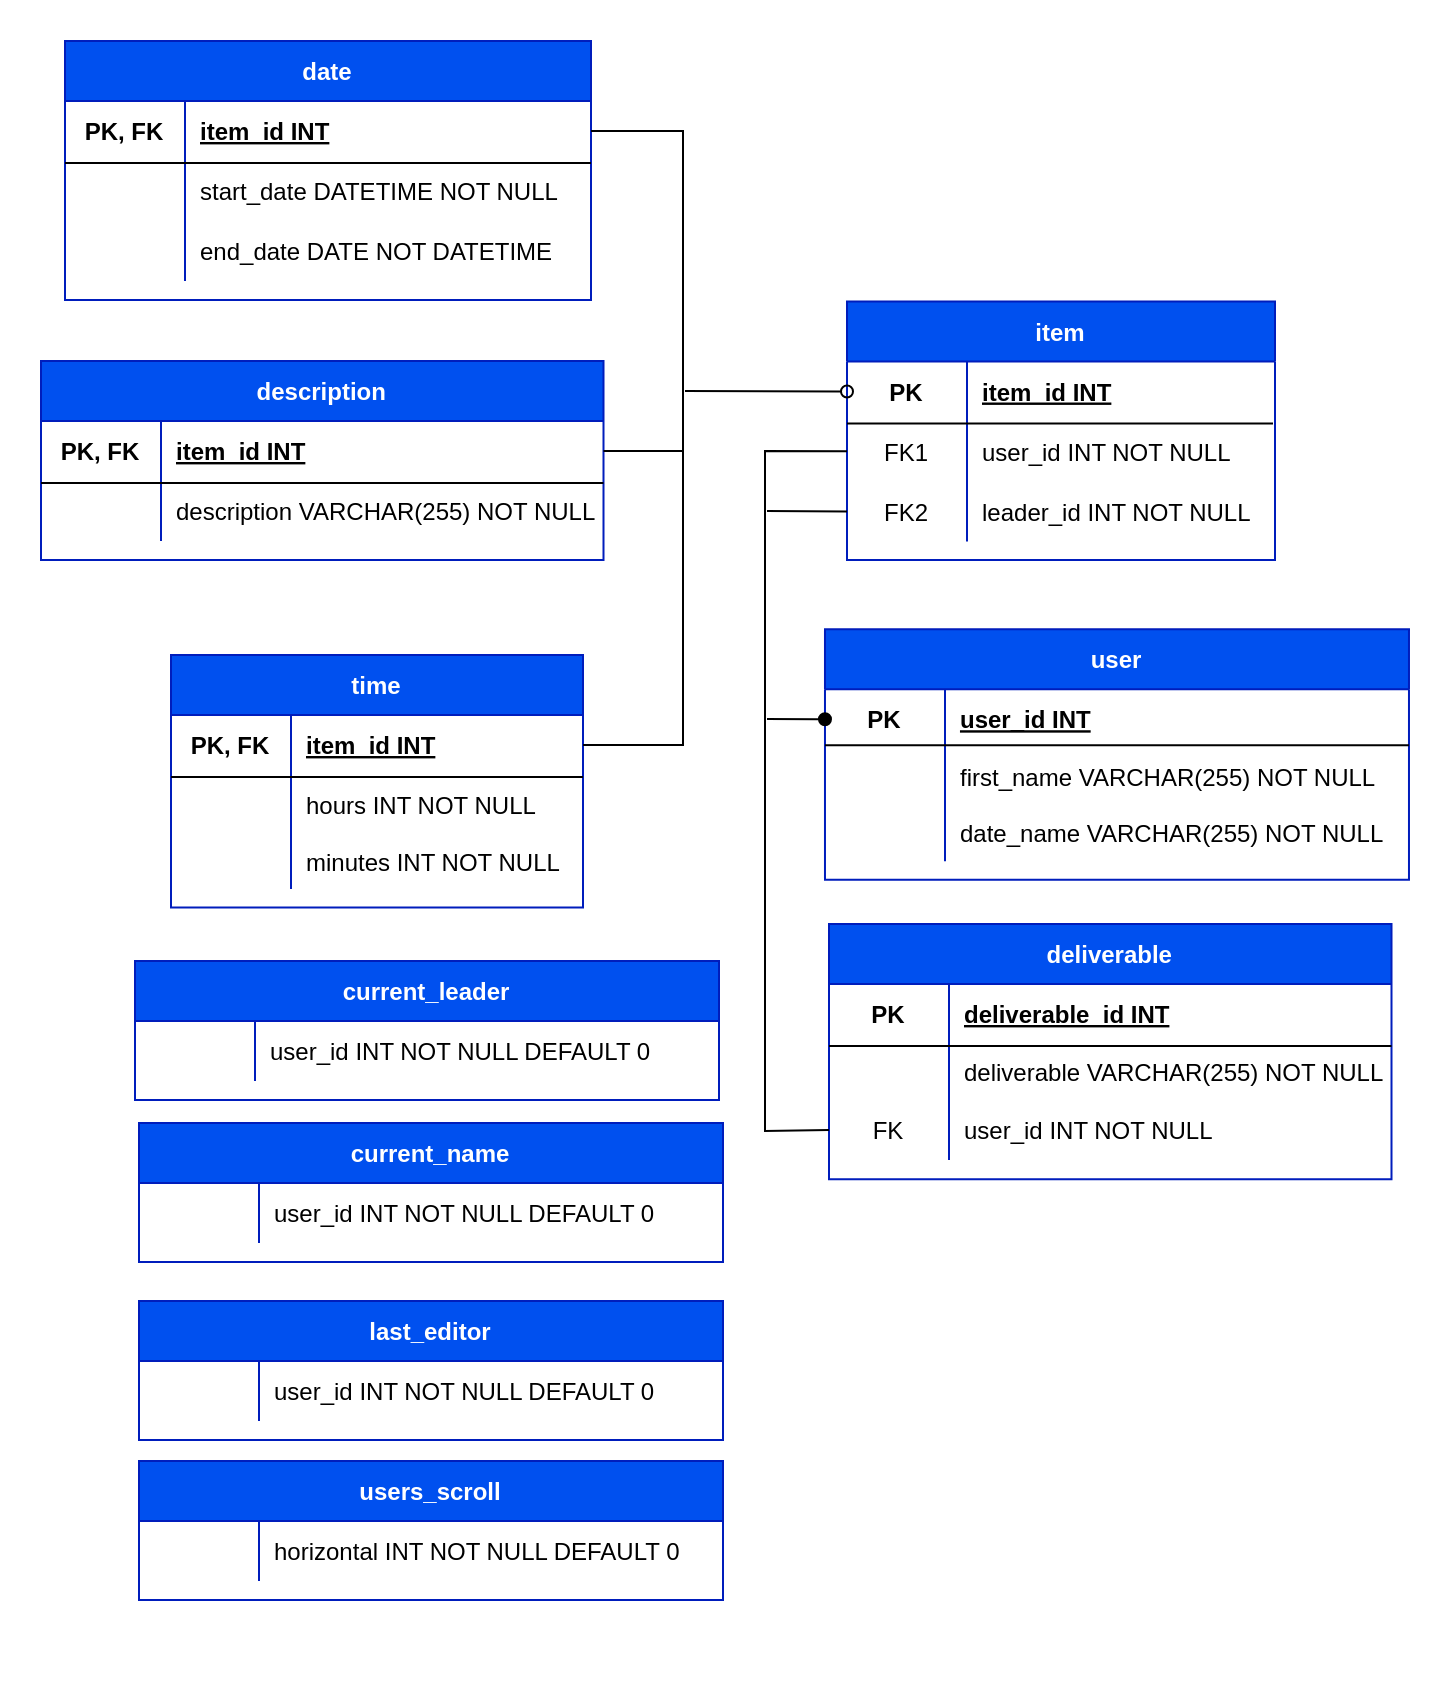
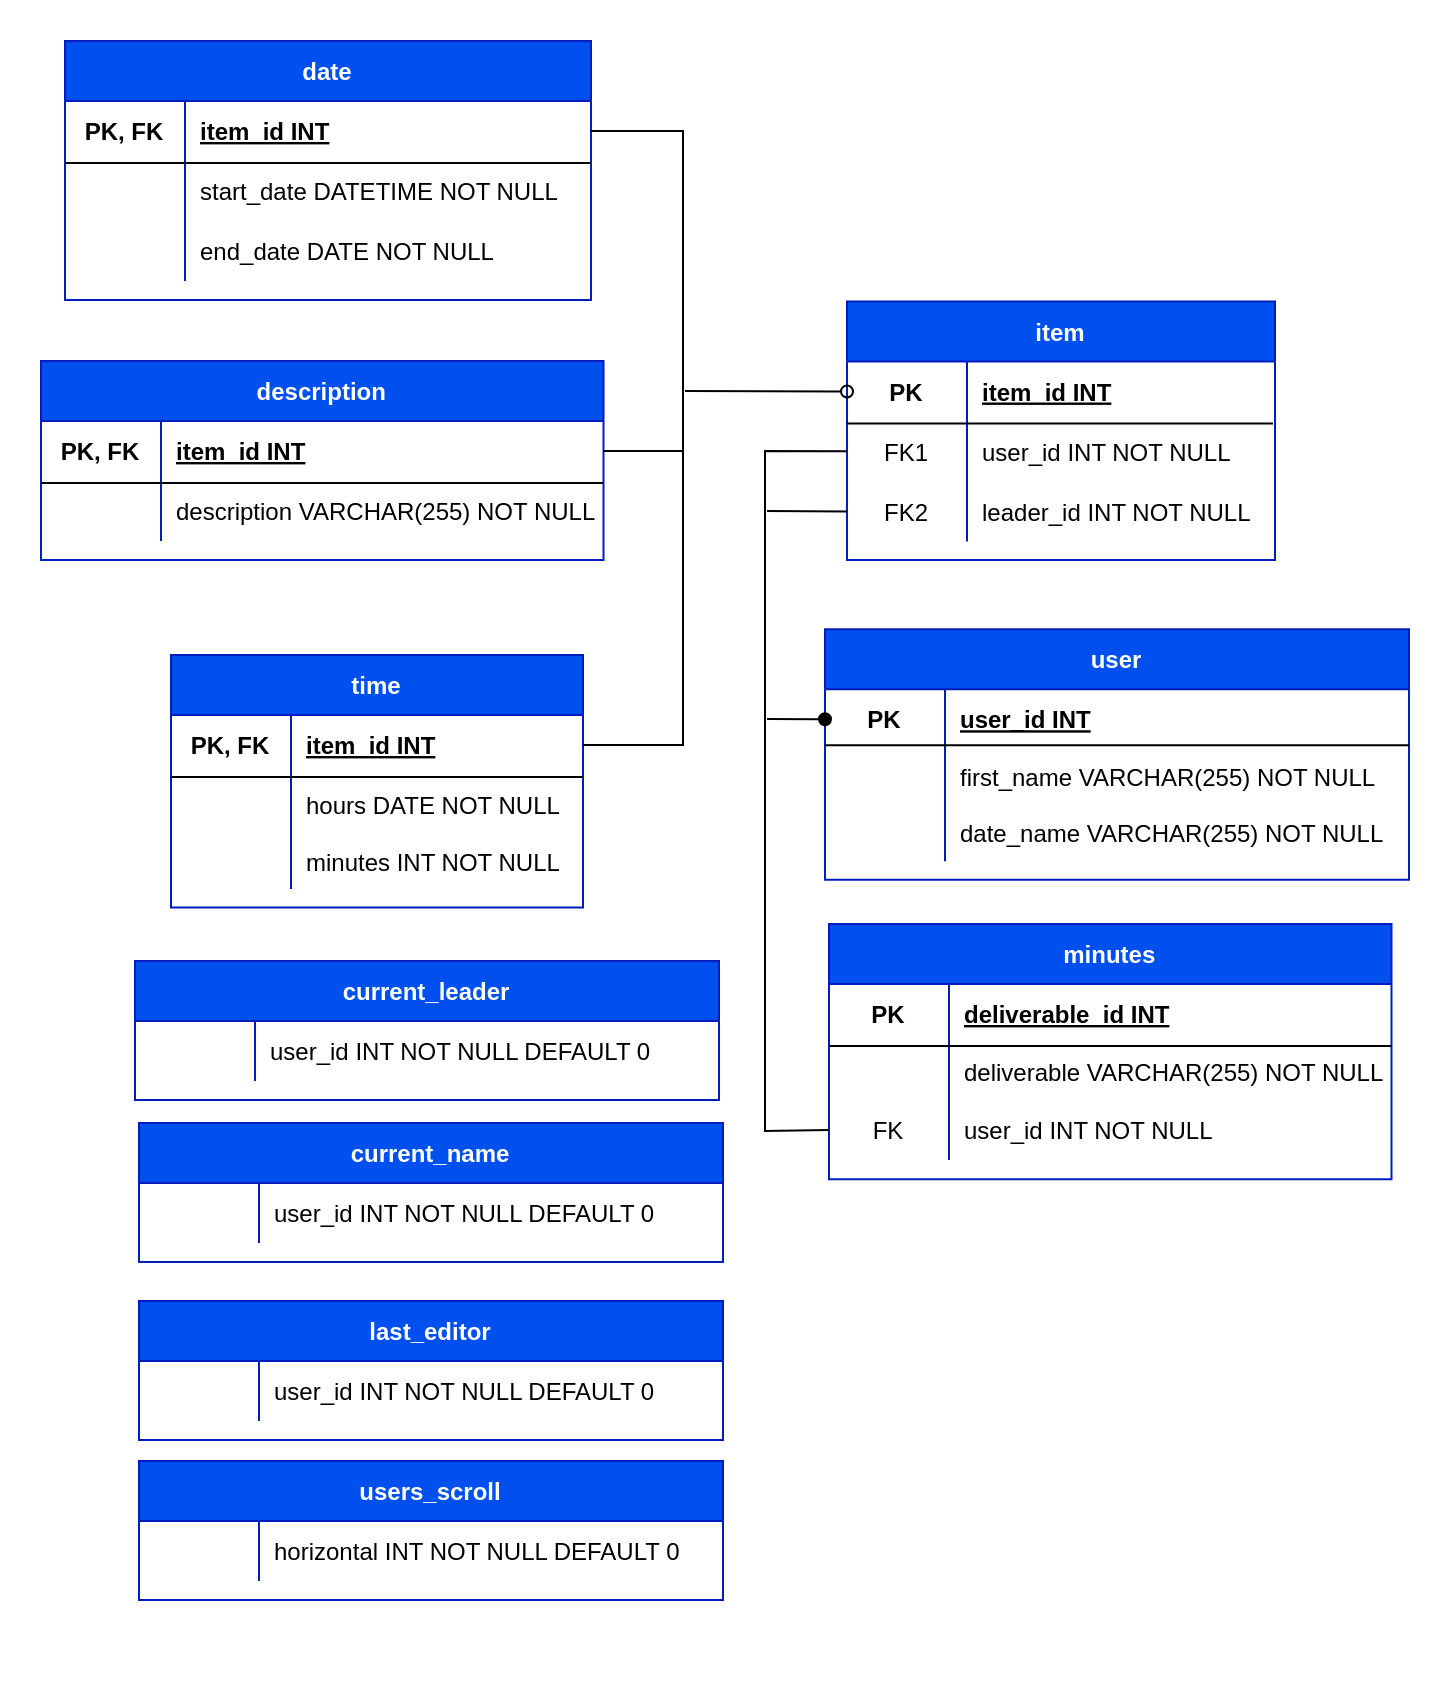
node "end_date DATE NOT DATETIME": label "end_date DATE NOT DATETIME" -> "end_date DATE NOT NULL"
node "hours INT NOT NULL": label "hours INT NOT NULL" -> "hours DATE NOT NULL"
node "deliverable": label "deliverable" -> "minutes"
